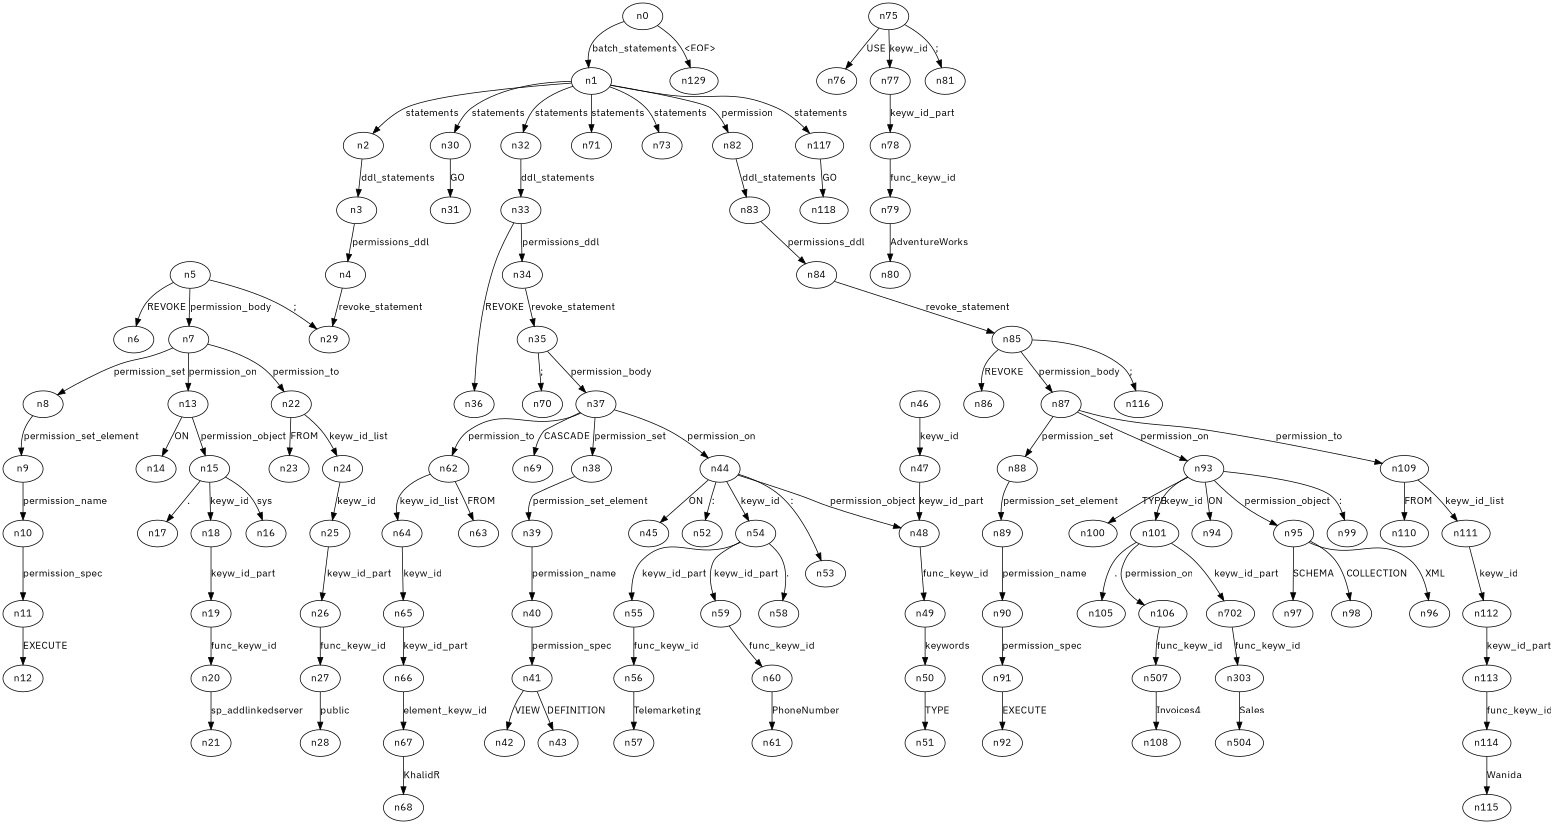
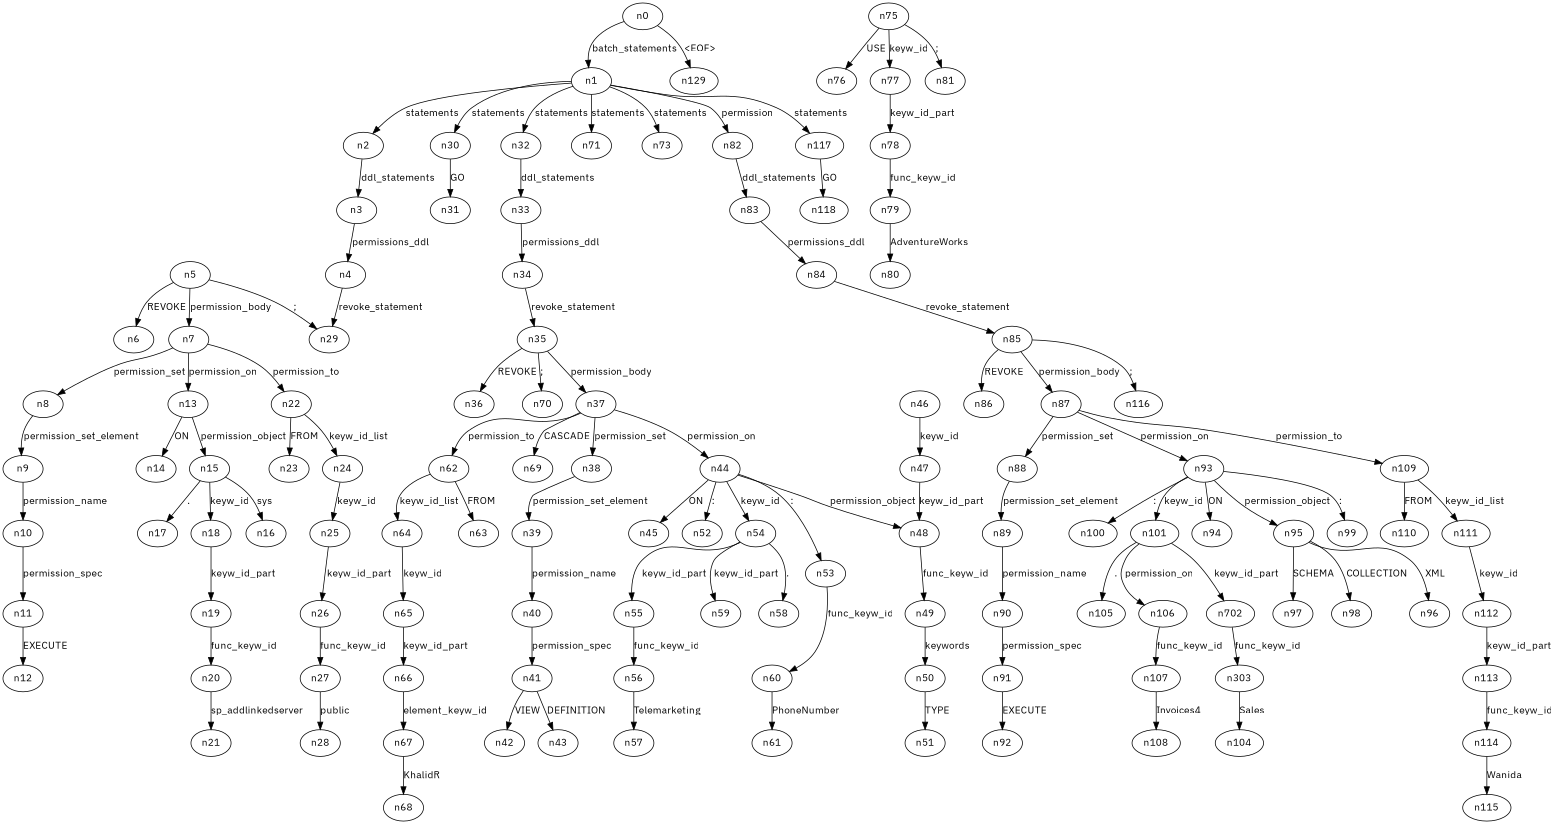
edge "n33" -> "n36": now "n35" -> "n36"
edge "n93" -> "n100": label "TYPE" -> ":"
edge "n59" -> "n60": now "n53" -> "n60"
node "n507": label "n507" -> "n107"
node "n504": label "n504" -> "n104"
